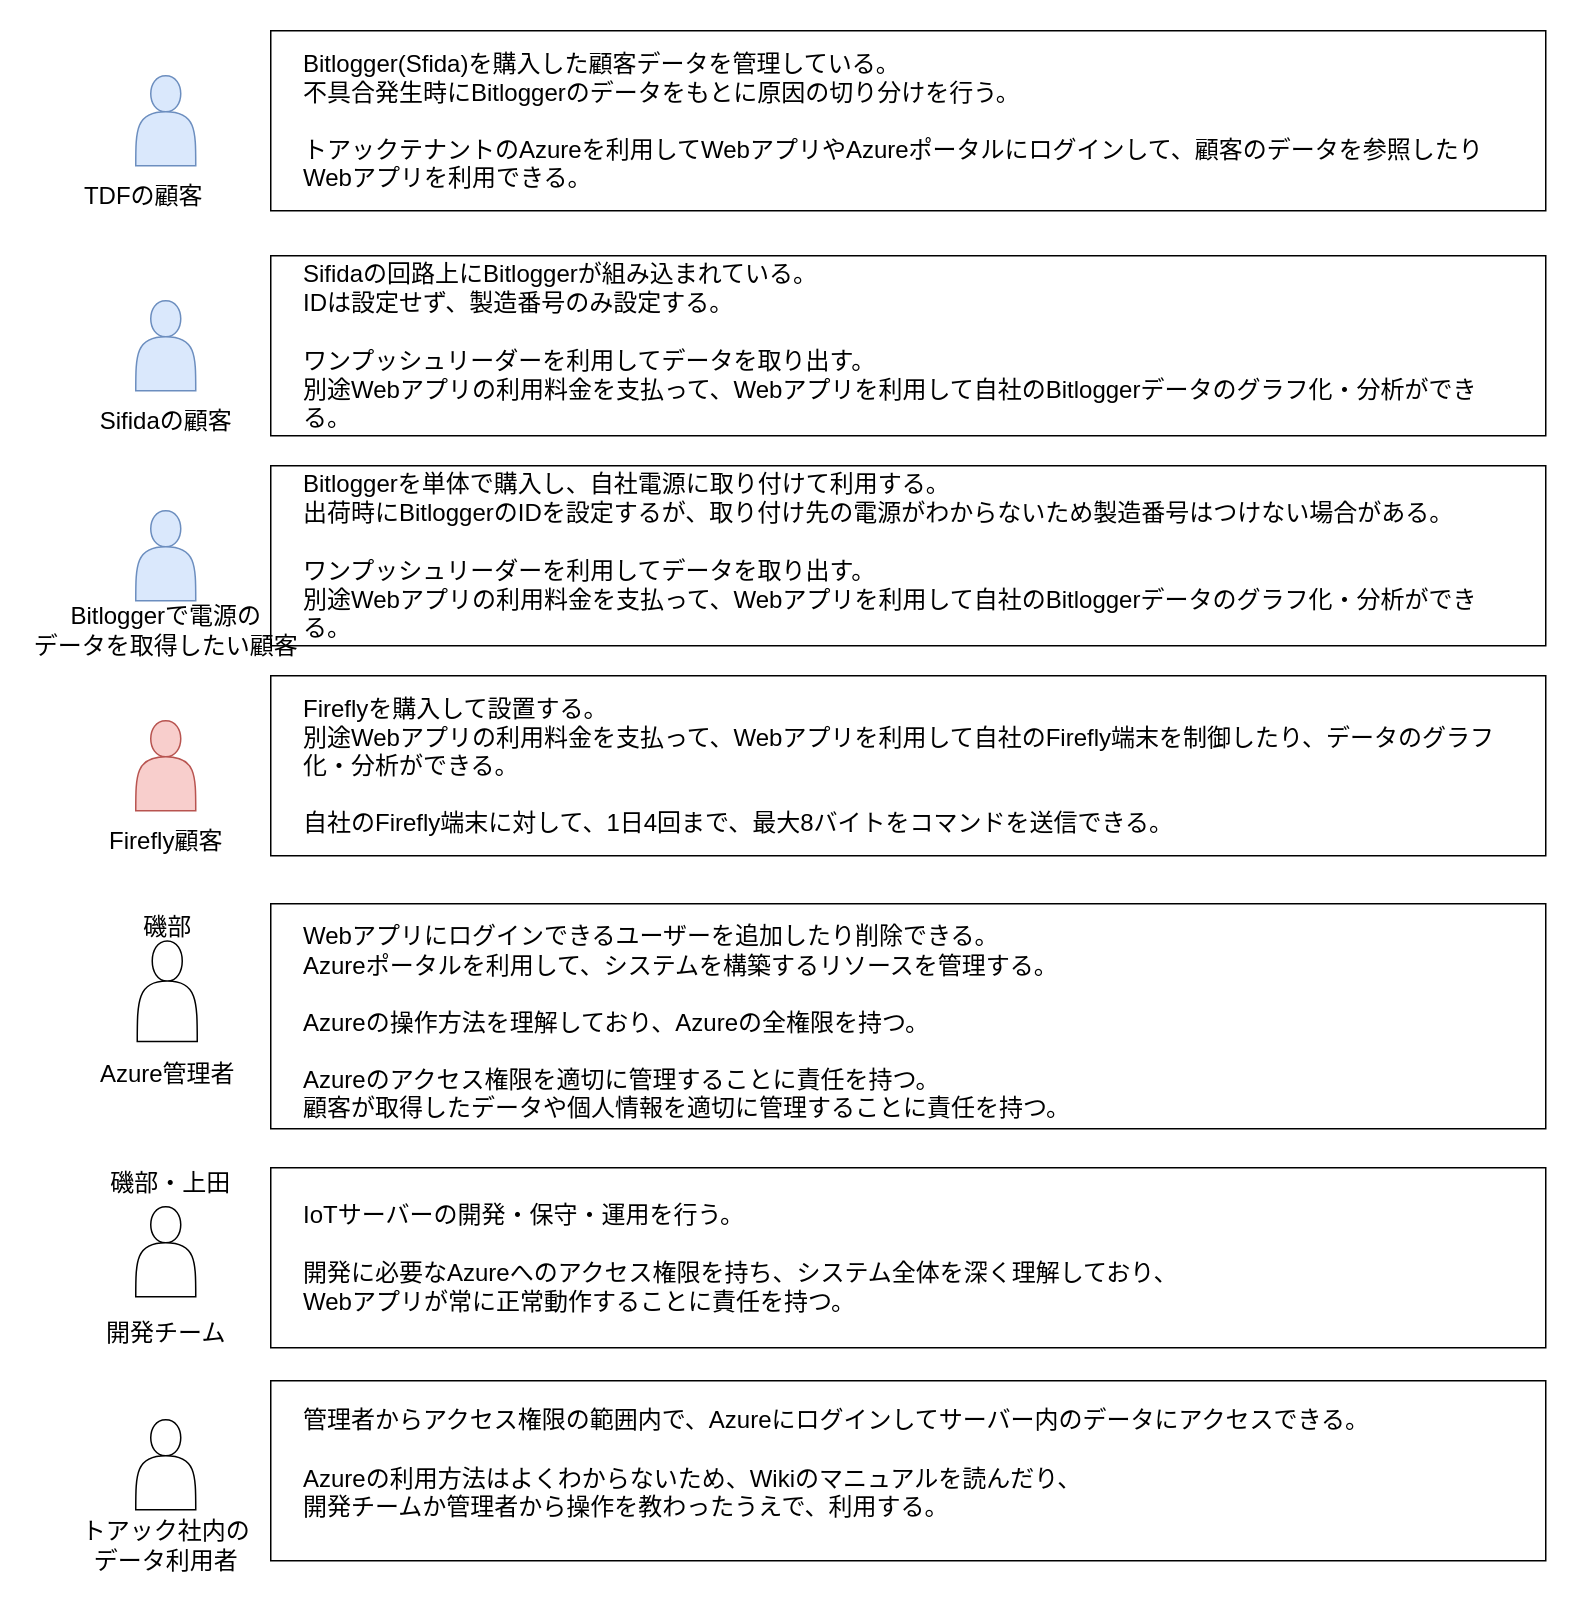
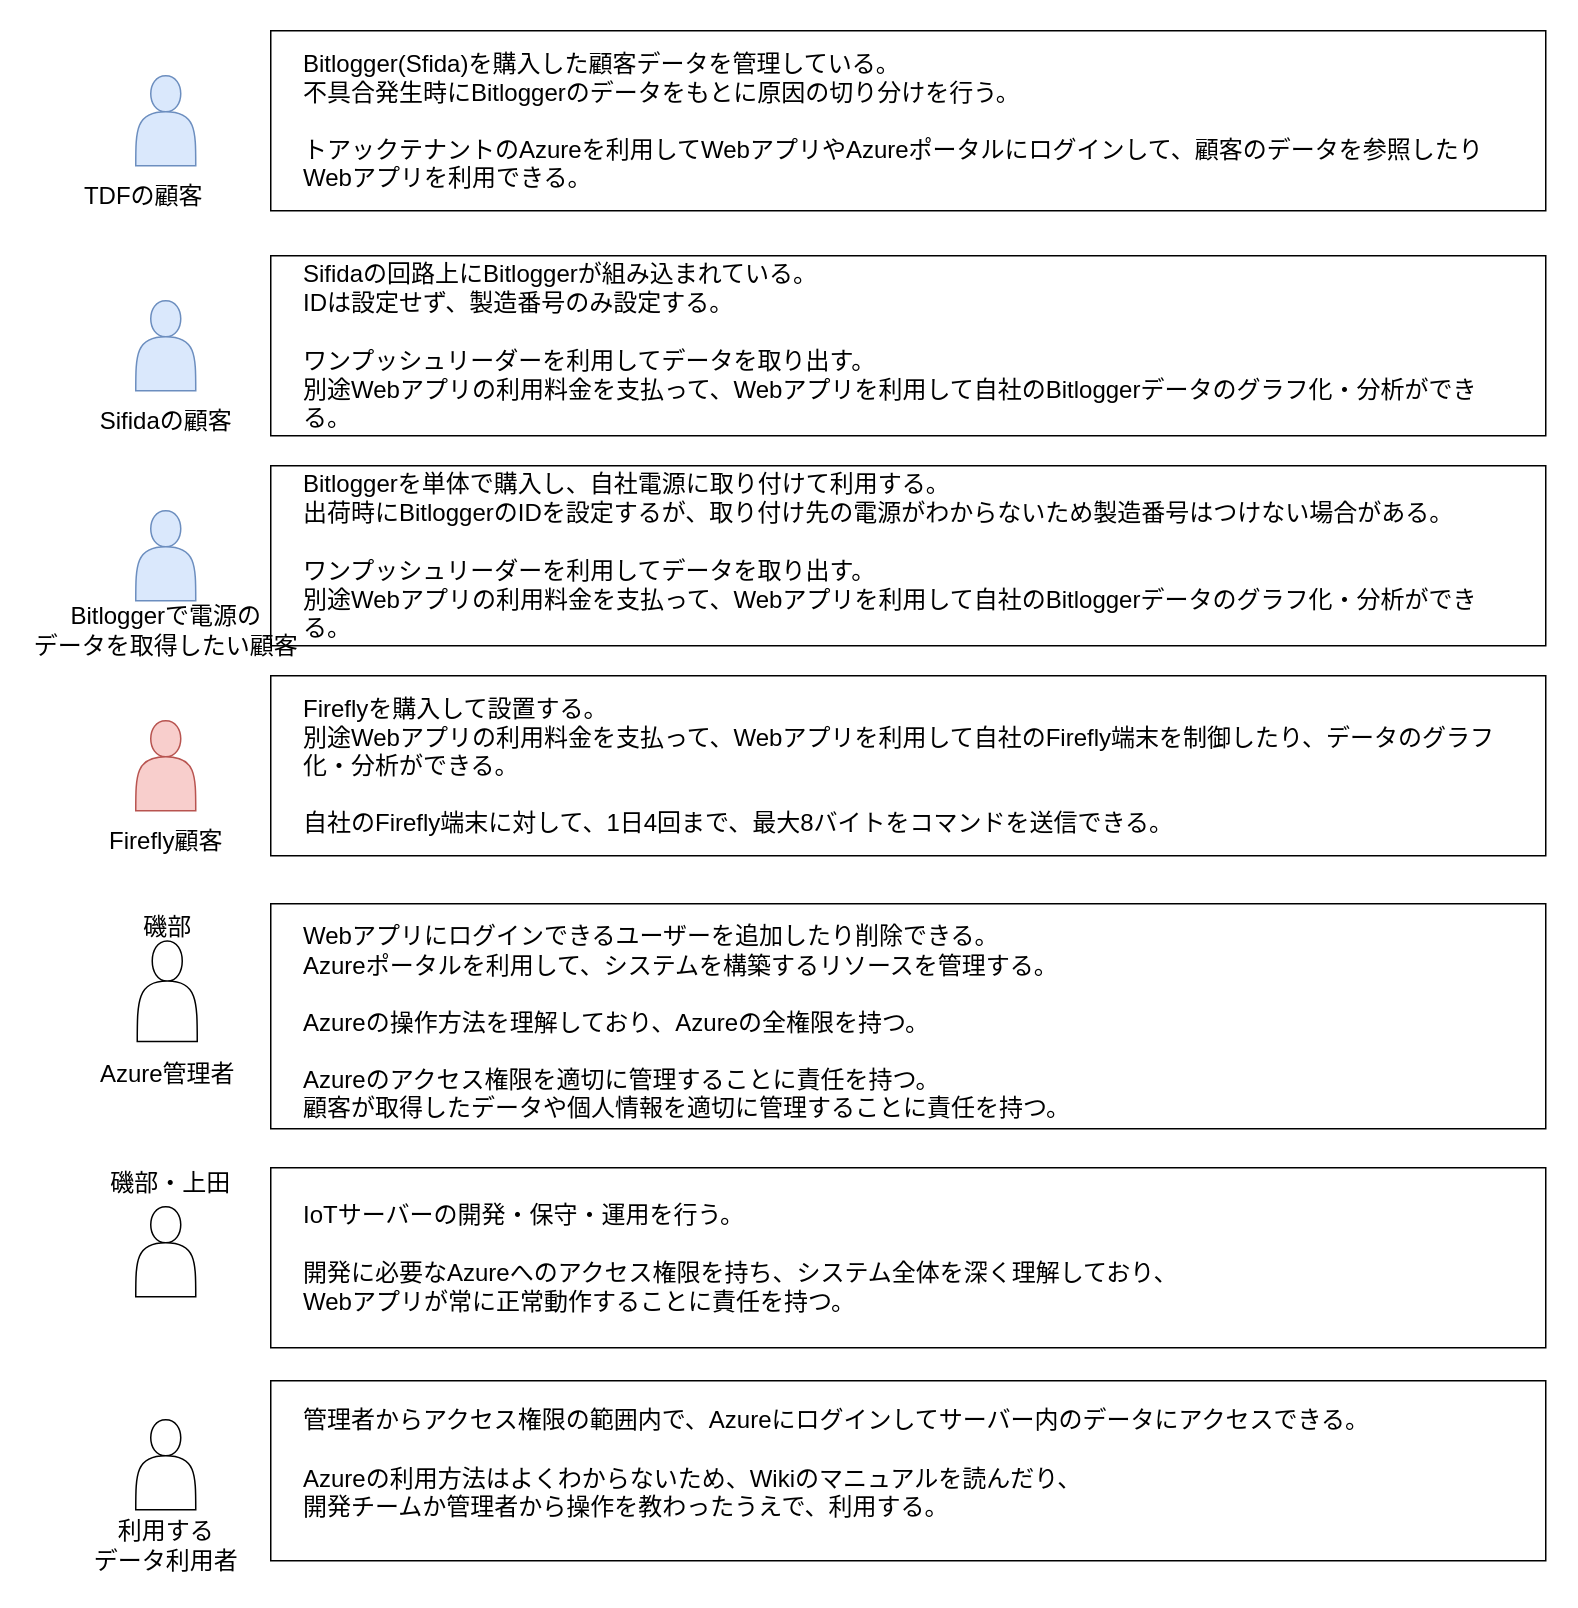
node "開発チーム": removed
node "トアック社内の データ利用者": label "トアック社内の データ利用者" -> "利用する データ利用者"
